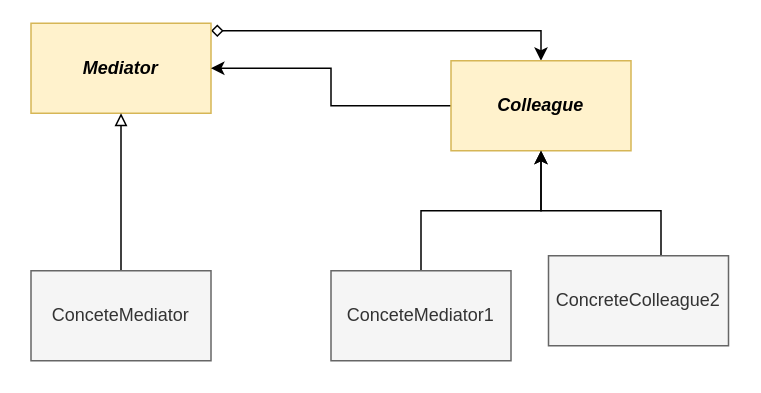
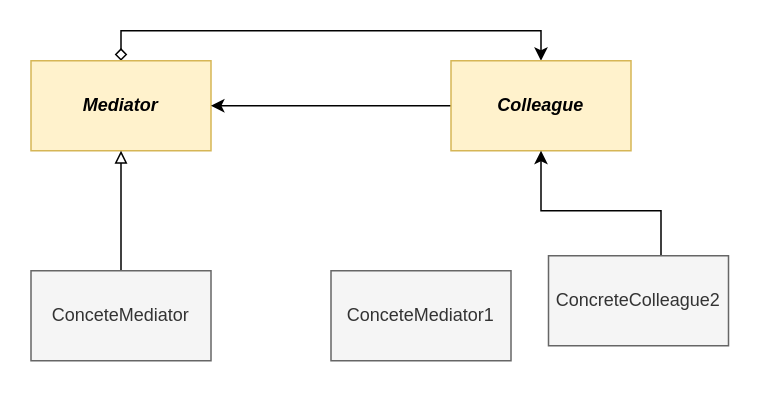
node "Mediator": moved (121, 68) -> (121, 106)
edge "ConceteMediator1" -> "Colleague": removed
